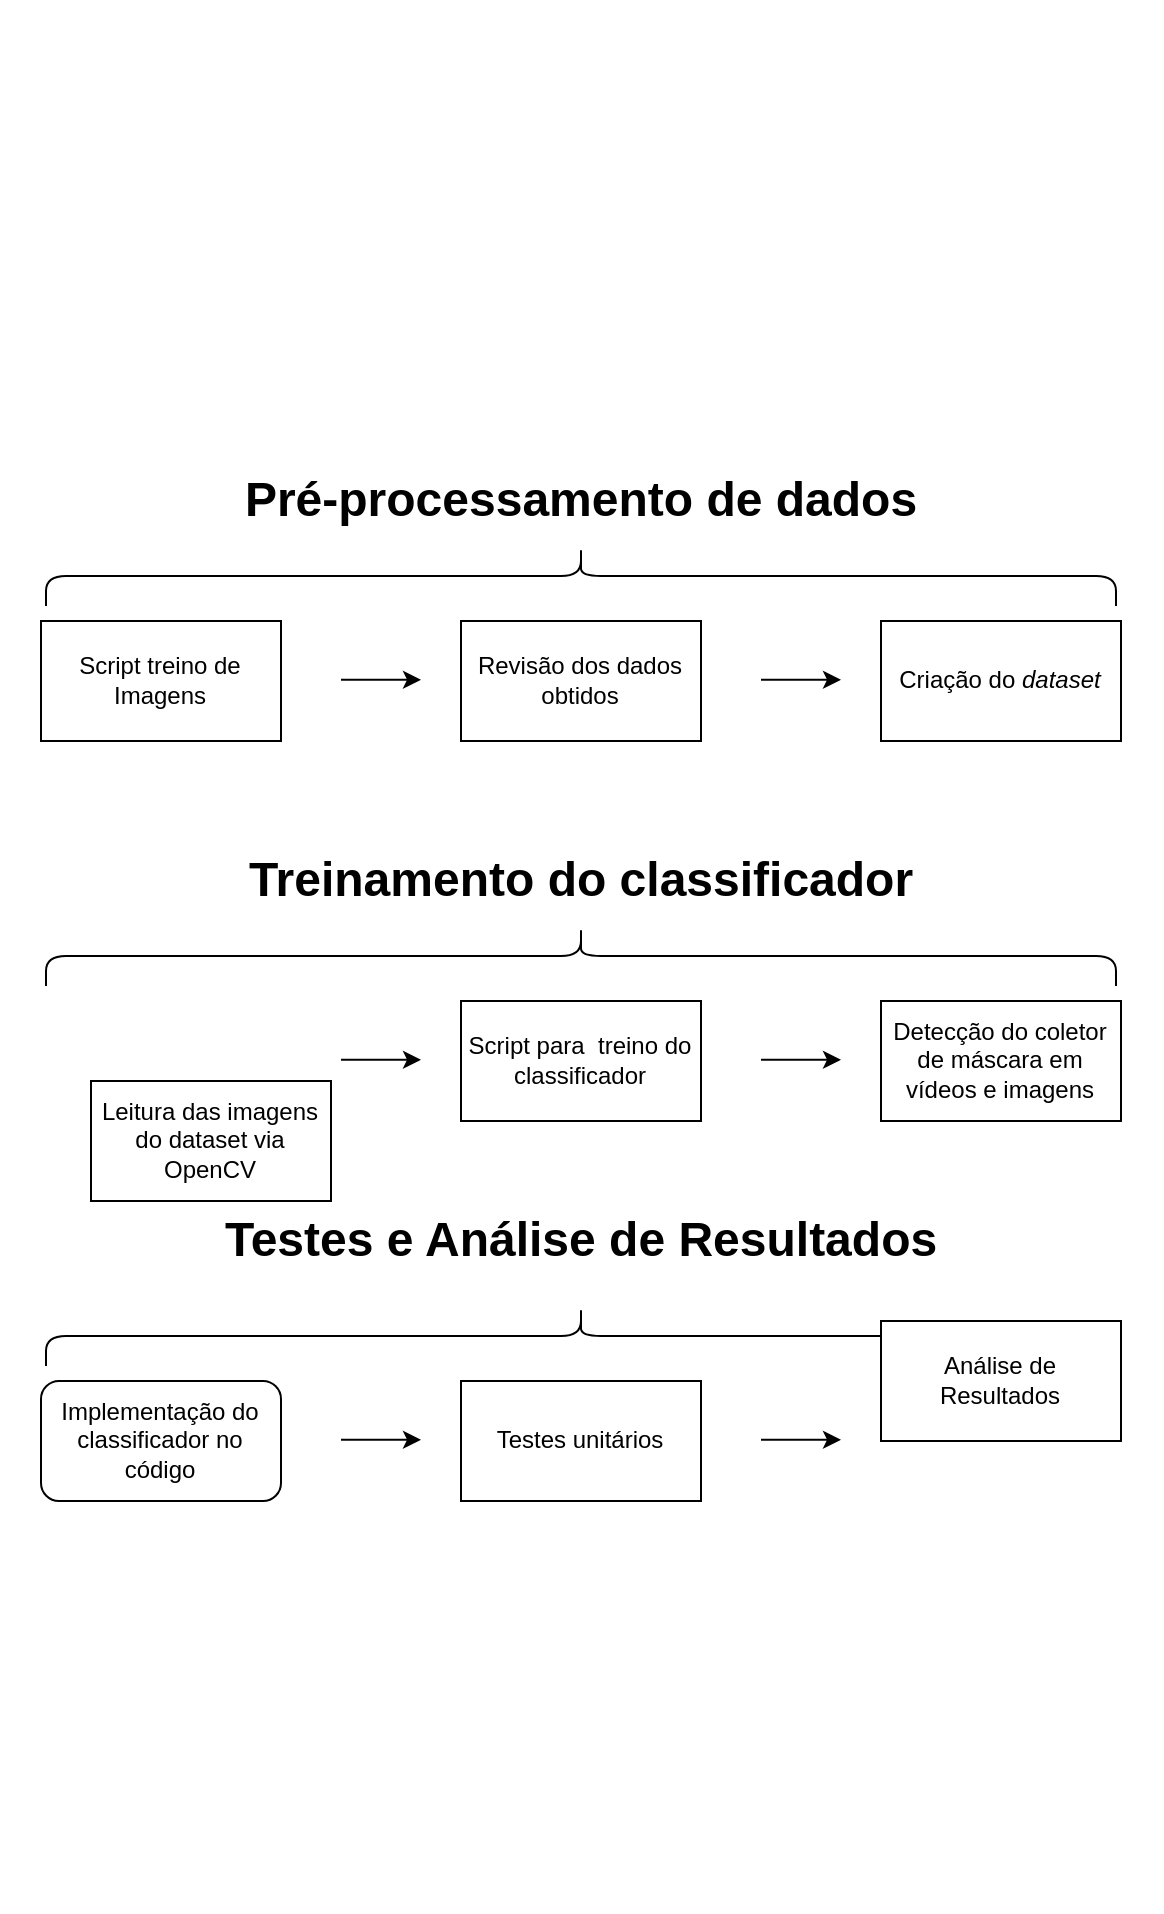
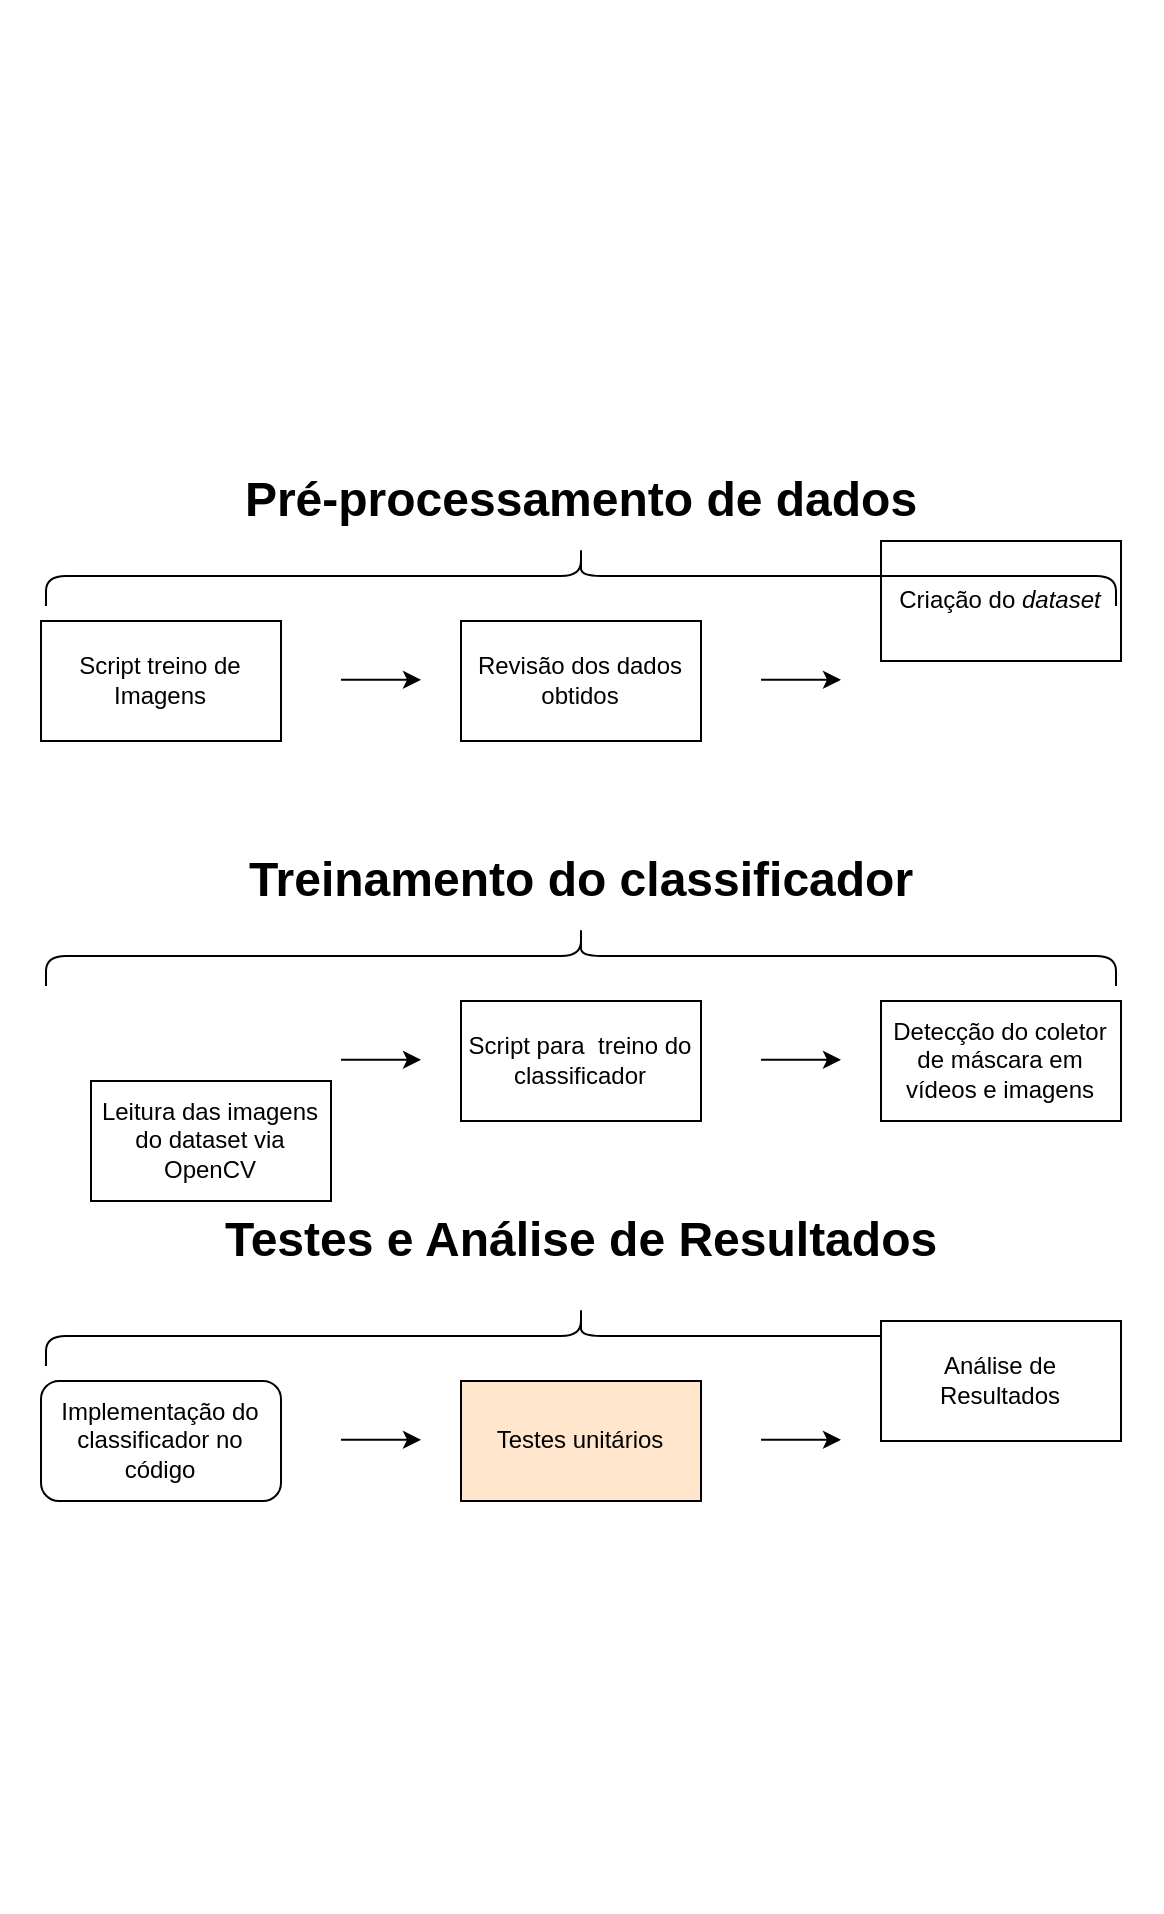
node "Criação do dataset": moved (1001, 681) -> (1001, 601)
node "Testes unitários": fillcolor #ffffff -> #ffe6cc
